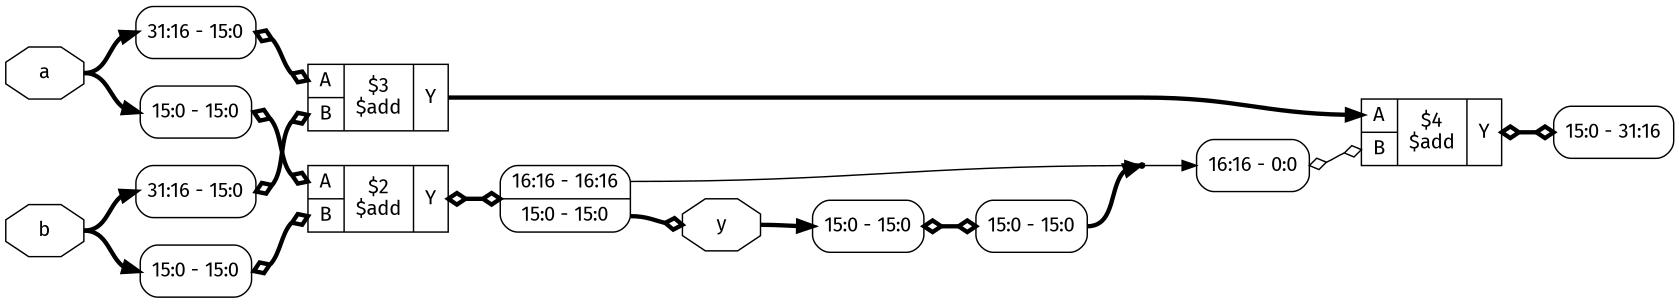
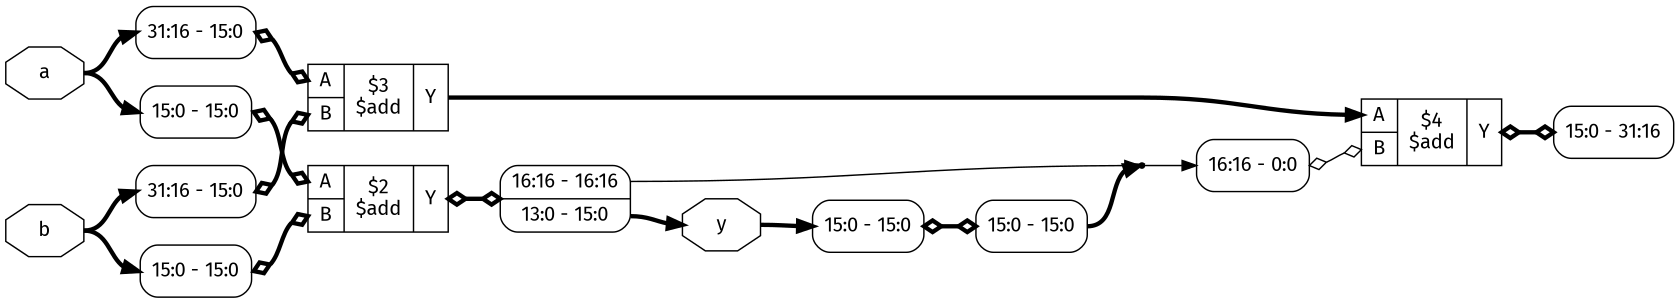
node "16:16 - 16:16": text "15:0 - 15:0" -> "13:0 - 15:0"
edge "16:16 - 16:16" -> "y": arrowhead odiamond -> normal
